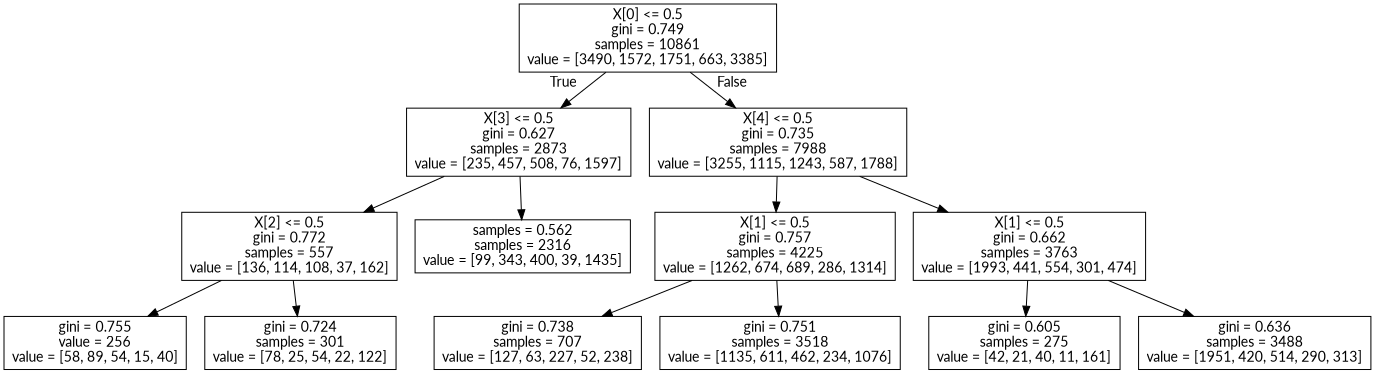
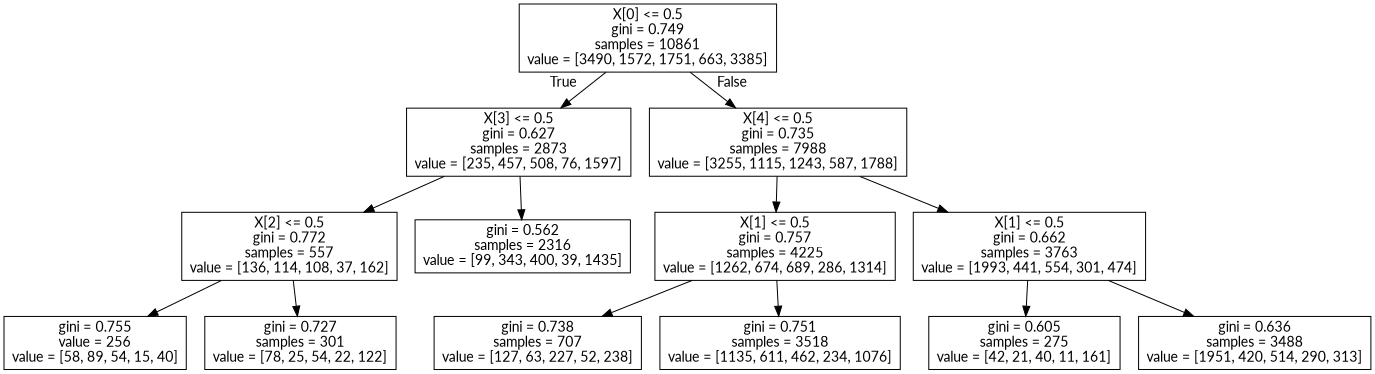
node "samples = 0.562 samples = 2316 value = [99, 343, 400, 39, 1435]": label "samples = 0.562 samples = 2316 value = [99, 343, 400, 39, 1435]" -> "gini = 0.562 samples = 2316 value = [99, 343, 400, 39, 1435]"
node "gini = 0.724 samples = 301 value = [78, 25, 54, 22, 122]": label "gini = 0.724 samples = 301 value = [78, 25, 54, 22, 122]" -> "gini = 0.727 samples = 301 value = [78, 25, 54, 22, 122]"
